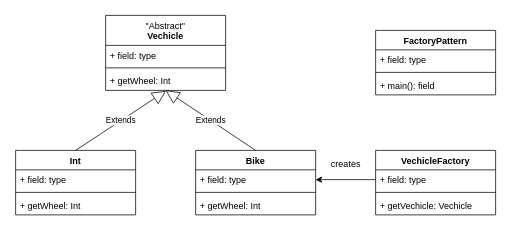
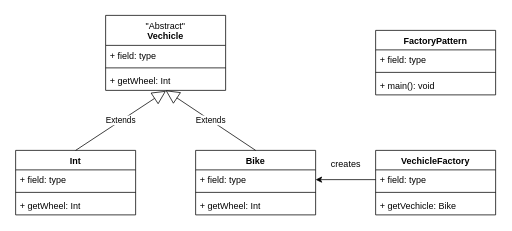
node "+ main(): field": label "+ main(): field" -> "+ main(): void"
node "+ getVechicle: Vechicle": label "+ getVechicle: Vechicle" -> "+ getVechicle: Bike"
